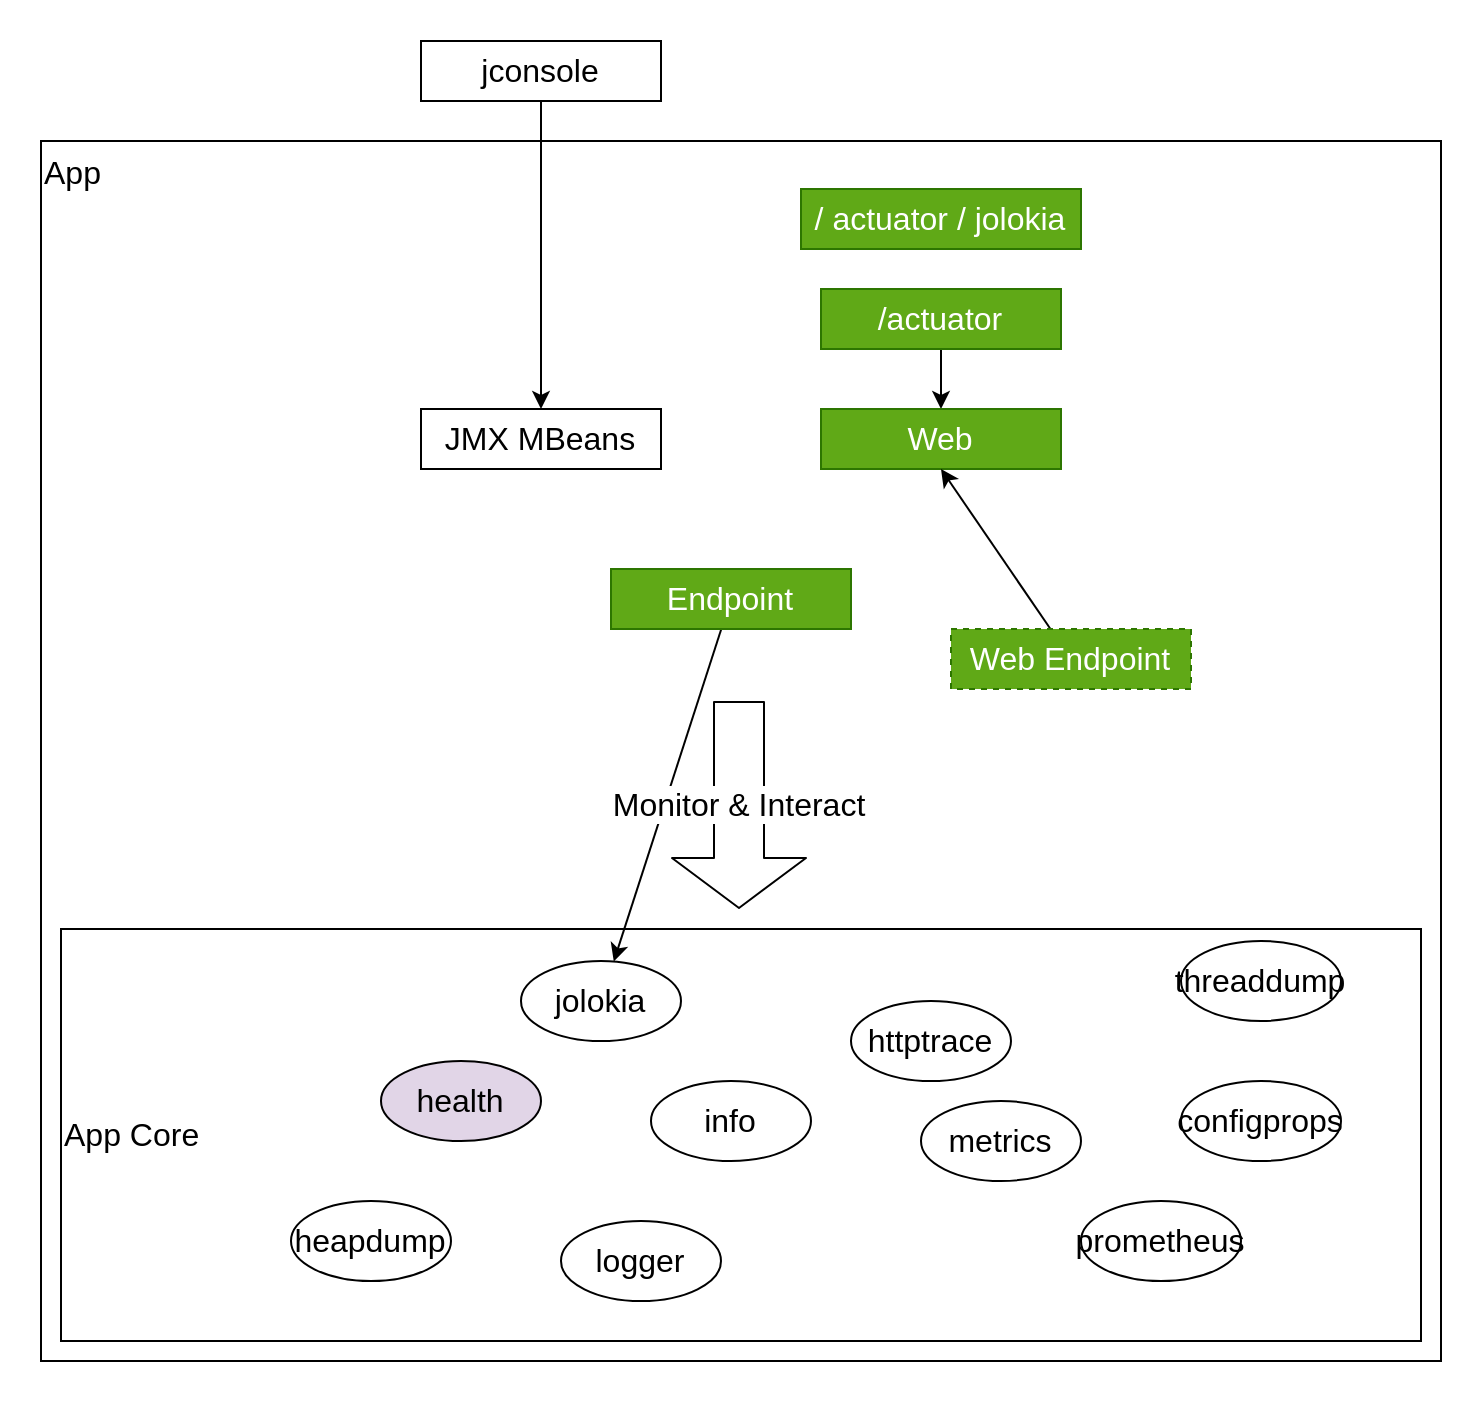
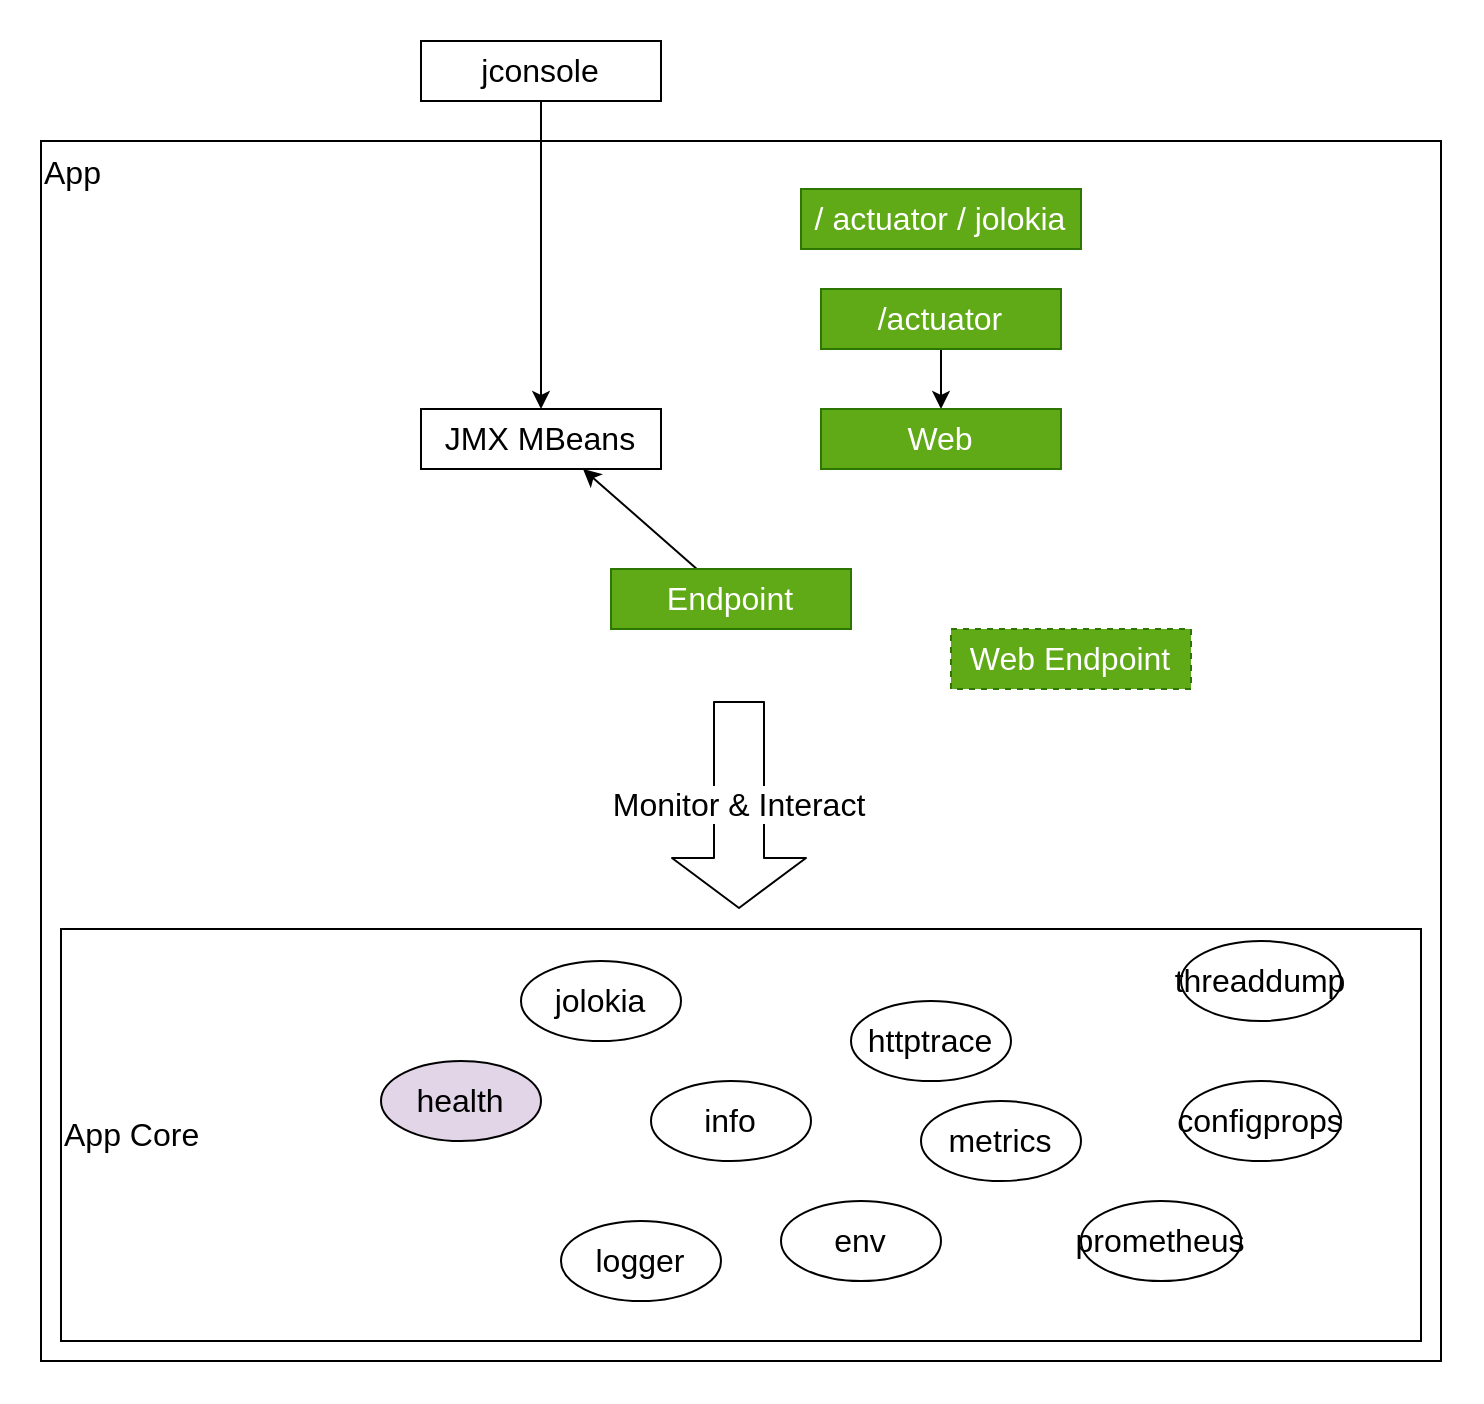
edge "Web Endpoint" -> "Web": removed
edge "Endpoint" -> "jolokia": now "Endpoint" -> "JMX MBeans"
node "heapdump": removed
node "env": added
